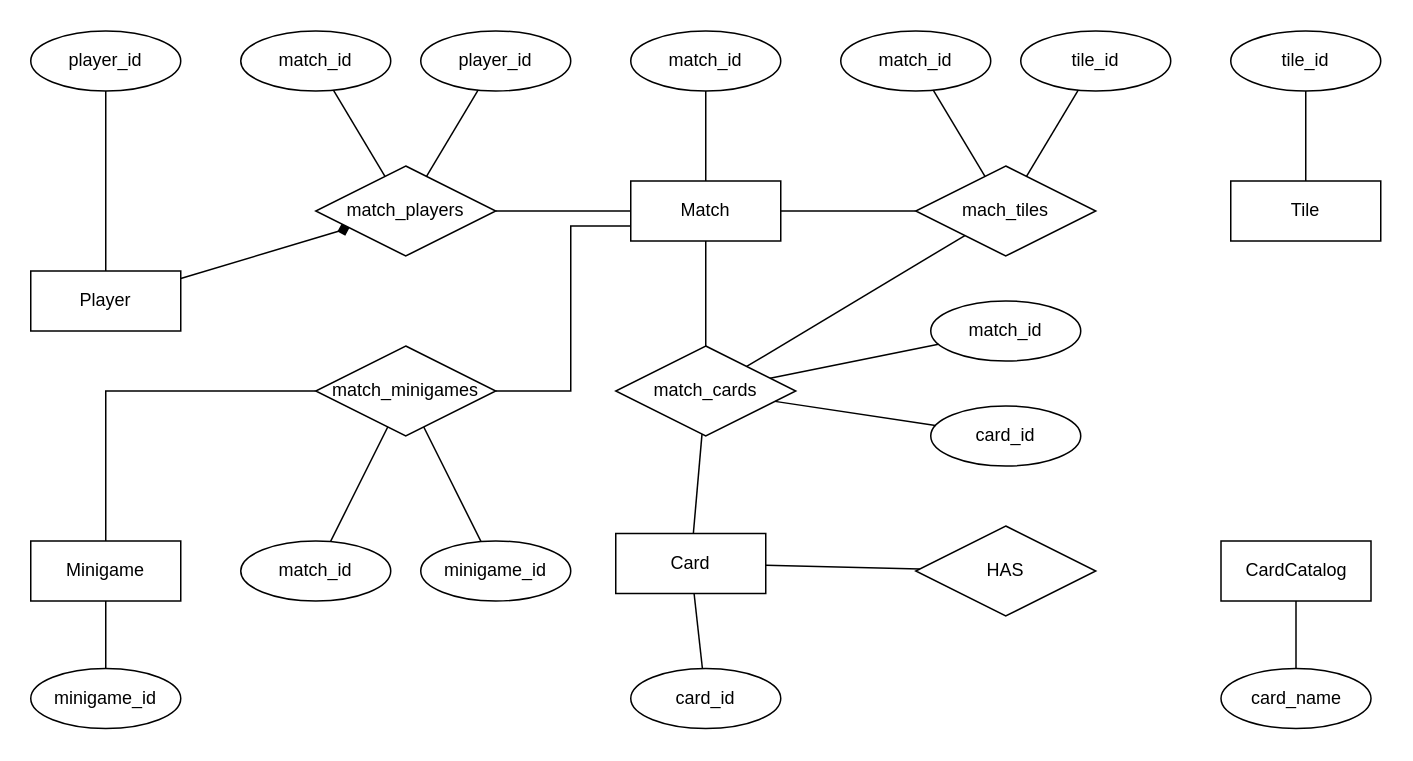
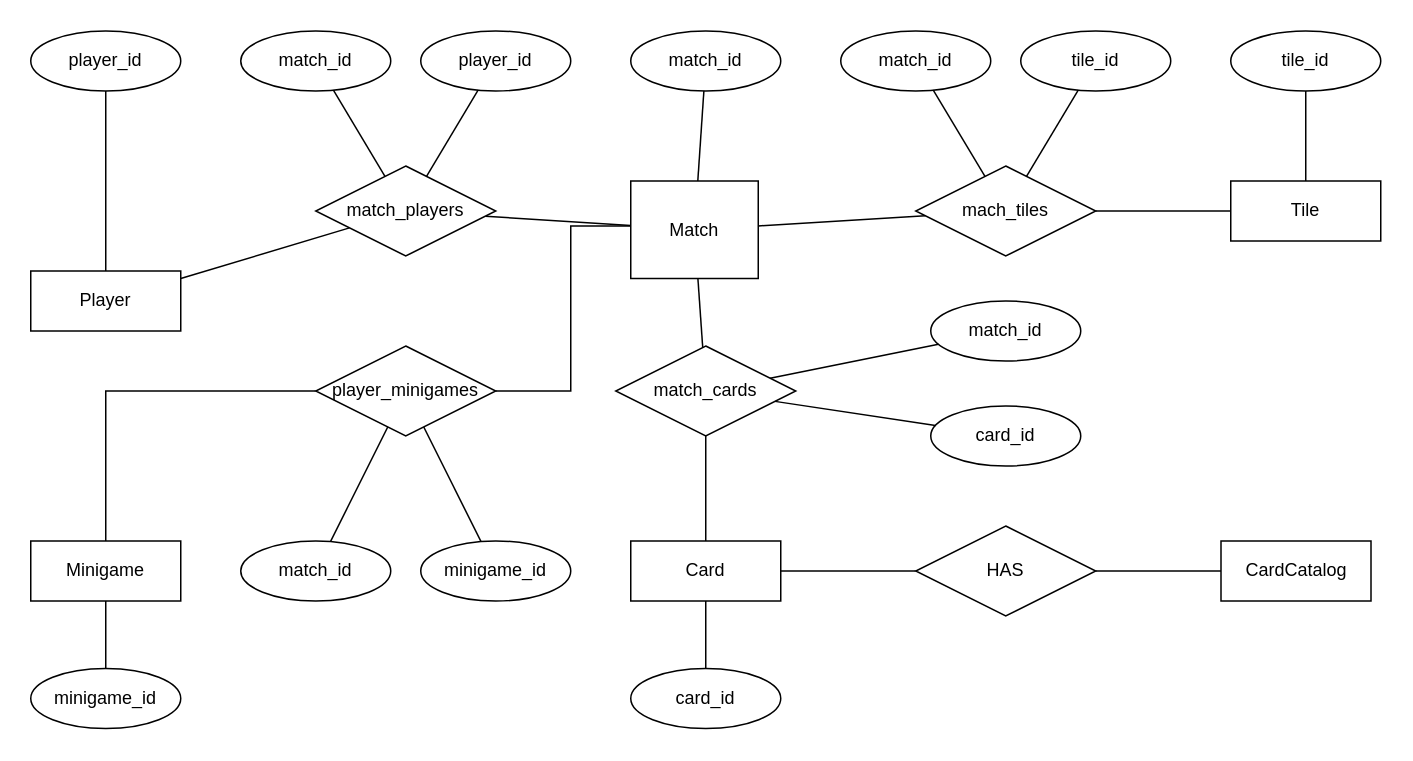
node "Match": size 150x60 -> 128x98
edge "Player" -> "match_players": arrowhead diamond -> none
edge "mach_tiles" -- "match_cards": now "mach_tiles" -- "Tile"
node "match_minigames": label "match_minigames" -> "player_minigames"
node "Card": moved (691, 563) -> (706, 571)
edge "HAS" -- "CardCatalog": added
edge "CardCatalog" -- "card_name": removed
node "card_name": removed
